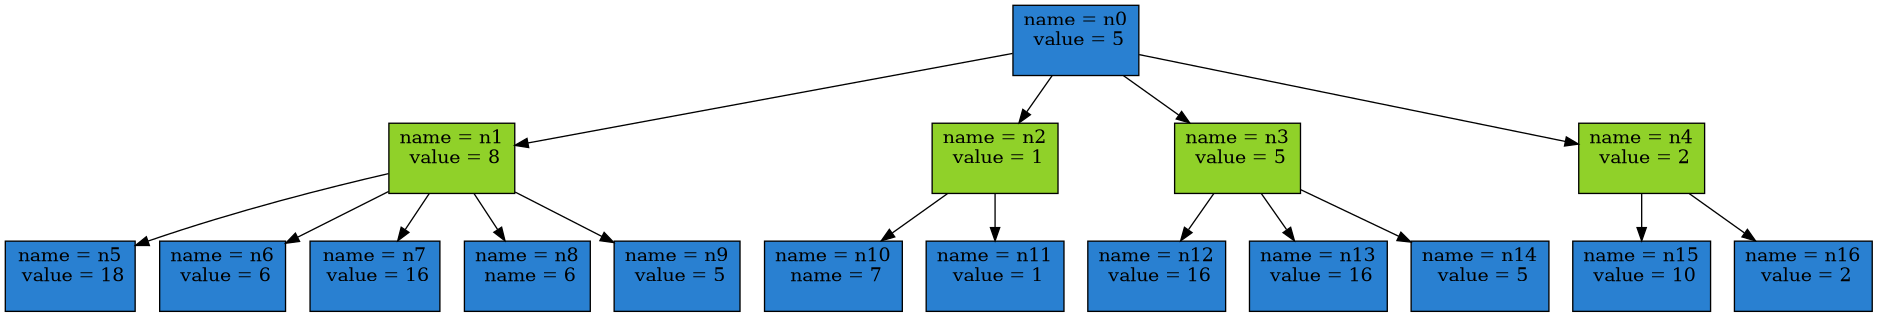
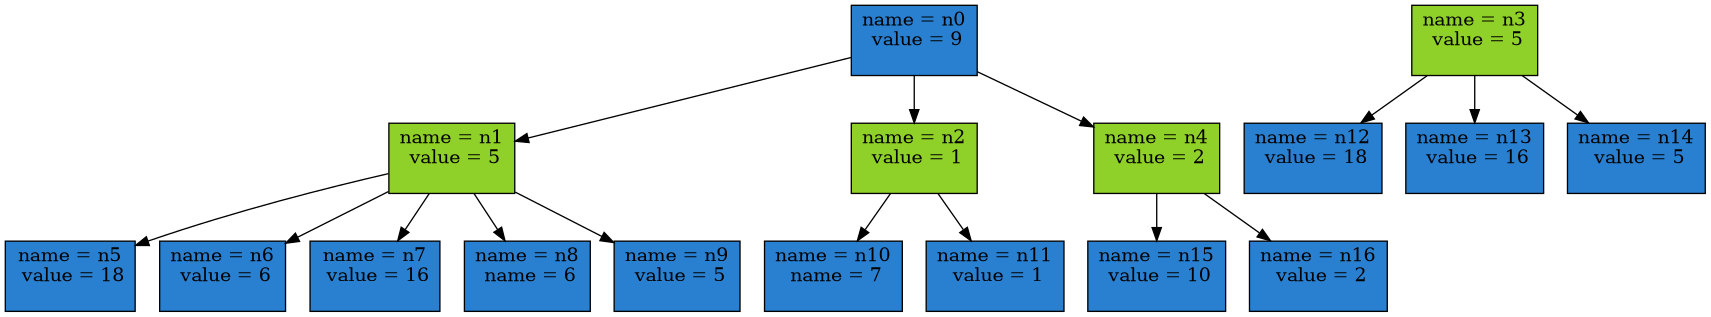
node "name = n0": text "value = 5" -> "value = 9"
edge "name = n0" -> "name = n3": removed
node "name = n1": text "value = 8" -> "value = 5"
node "name = n12": text "value = 16" -> "value = 18"
